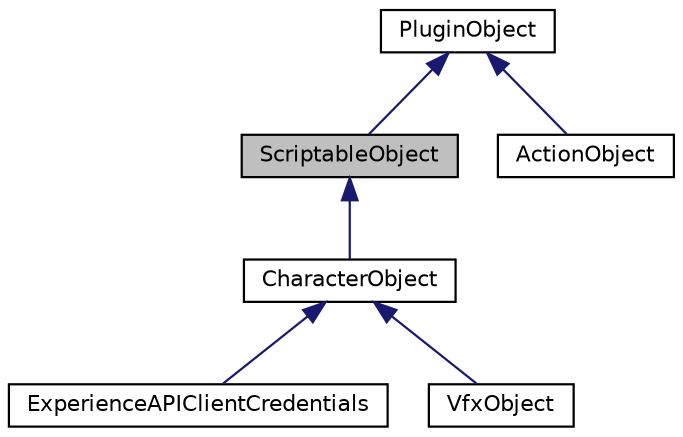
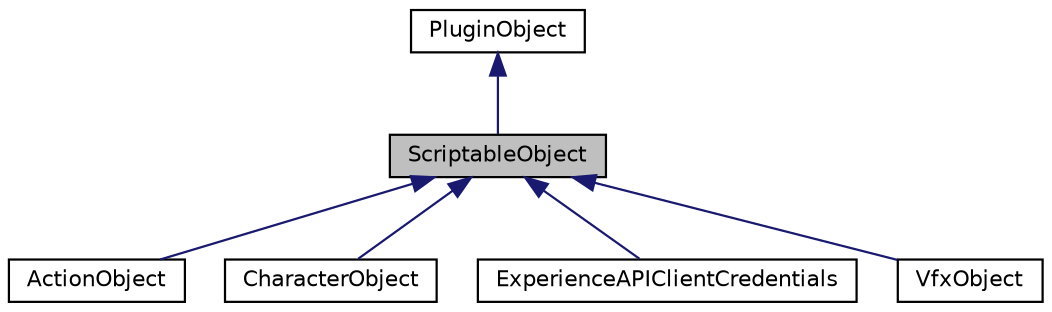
edge "ActionObject" -> "PluginObject": now "ActionObject" -> "ScriptableObject"
edge "ExperienceAPIClientCredentials" -> "CharacterObject": now "ExperienceAPIClientCredentials" -> "ScriptableObject"
edge "VfxObject" -> "CharacterObject": now "VfxObject" -> "ScriptableObject"
